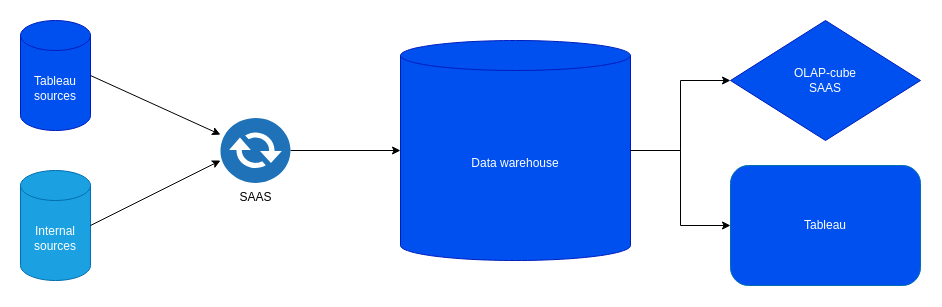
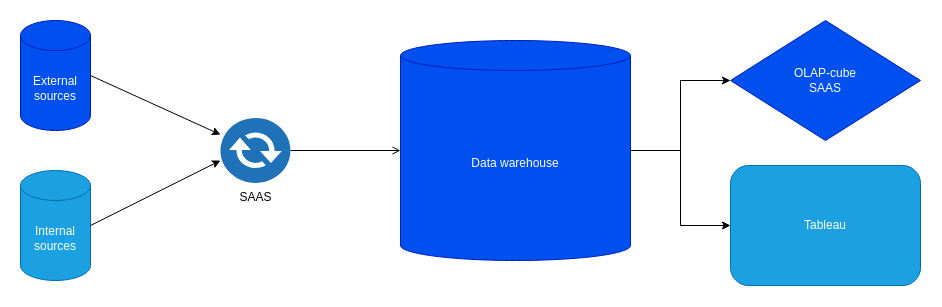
node "Tableau sources": label "Tableau sources" -> "External sources"
edge "SAAS" -> "Data warehouse": arrowhead classic -> open
node "Tableau": fillcolor #0050ef -> #1ba1e2
